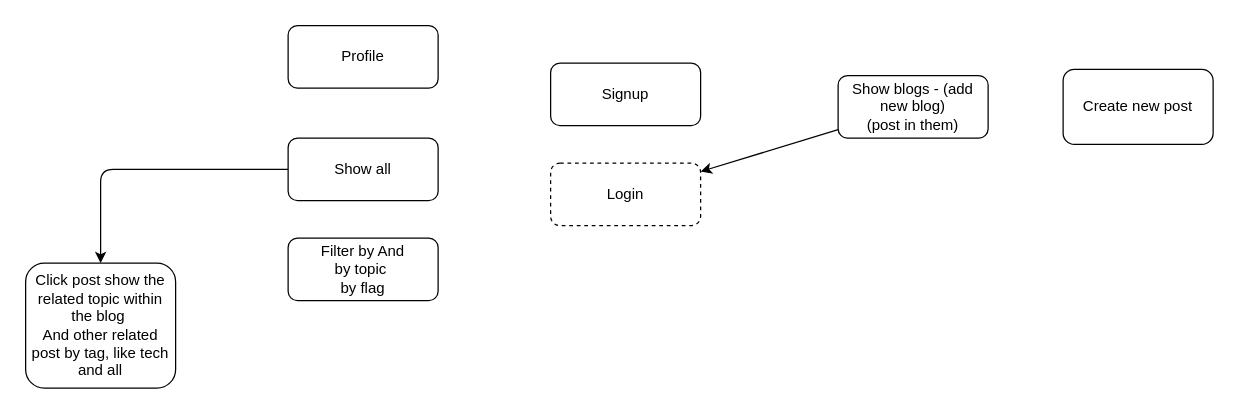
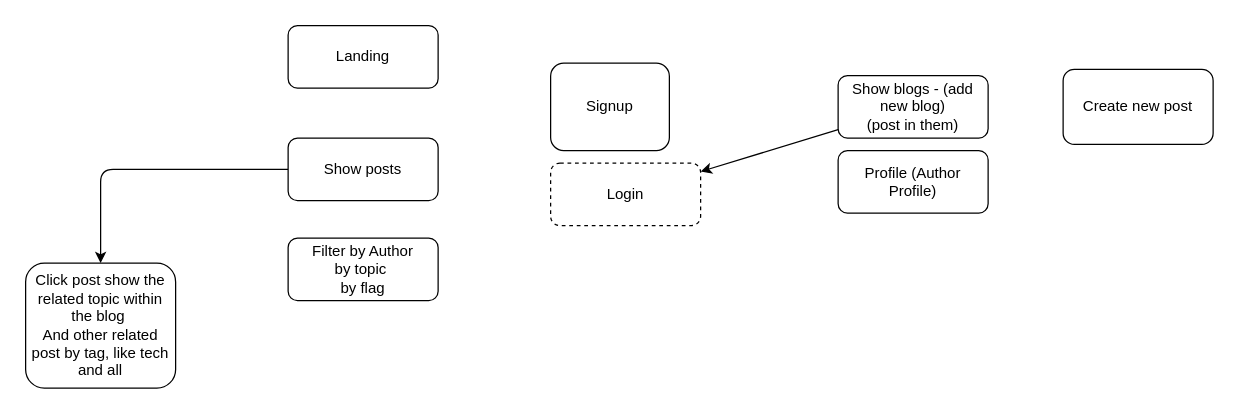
node "Profile": label "Profile" -> "Landing"
node "Signup": size 150x63 -> 119x88
node "Show all": label "Show all" -> "Show posts"
node "Profile (Author Profile)": added
node "Filter by And by topic by flag": label "Filter by And by topic by flag" -> "Filter by Author by topic by flag"
